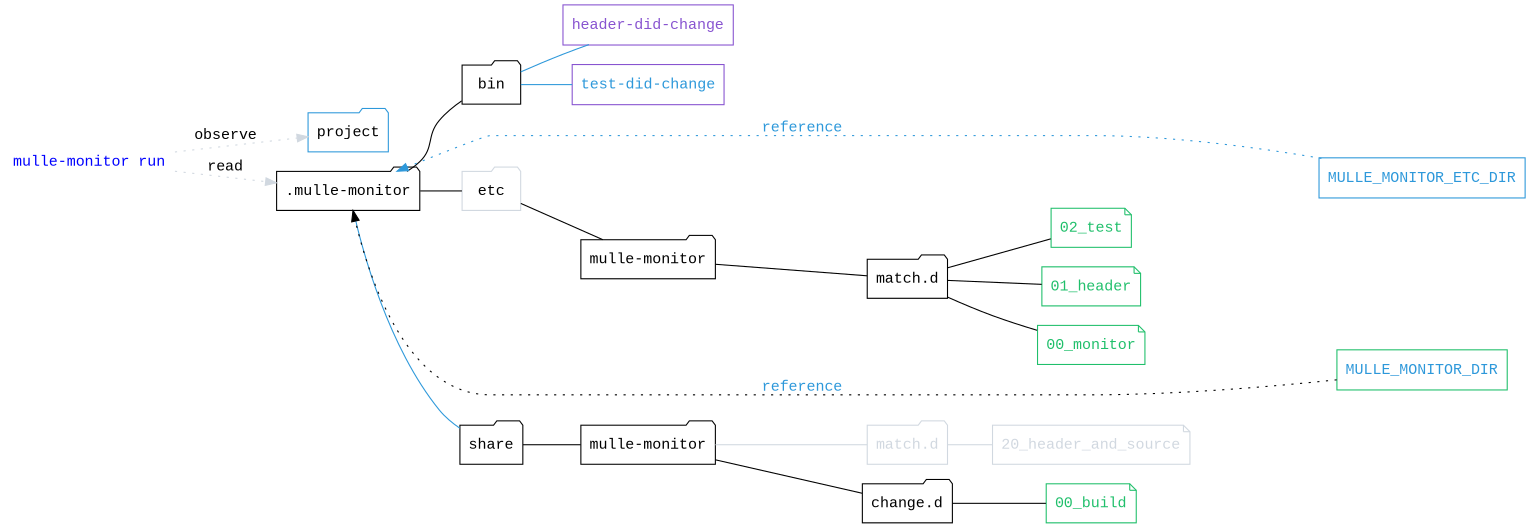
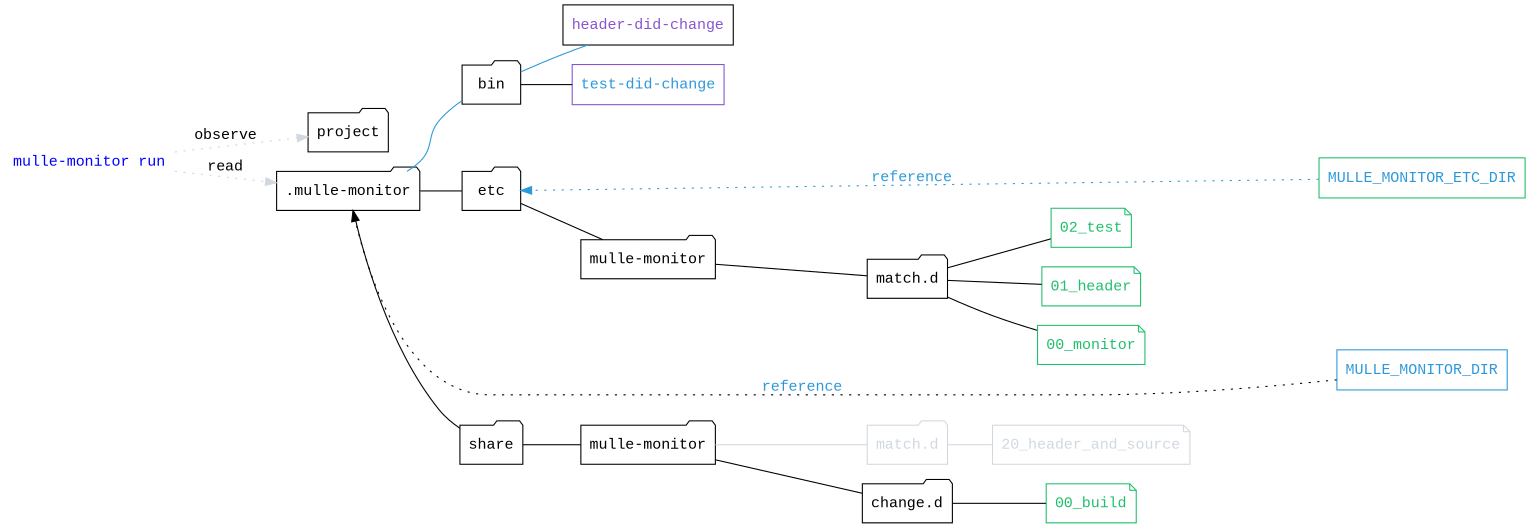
node "header-did-change": color #8854d0 -> black
edge "bin" -- "test-did-change": color #2d98da -> black
node "project": color #2d98da -> black
edge "bin" -- ".mulle-monitor": color black -> #2d98da
edge "MULLE_MONITOR_ETC_DIR" -> ".mulle-monitor": now "MULLE_MONITOR_ETC_DIR" -> "etc"
node "MULLE_MONITOR_ETC_DIR": color #2d98da -> #20bf6b
node "etc": color #d1d8e0 -> black
edge ".mulle-monitor" -- "share": color #2d98da -> black
node "MULLE_MONITOR_DIR": color #20bf6b -> #2d98da
